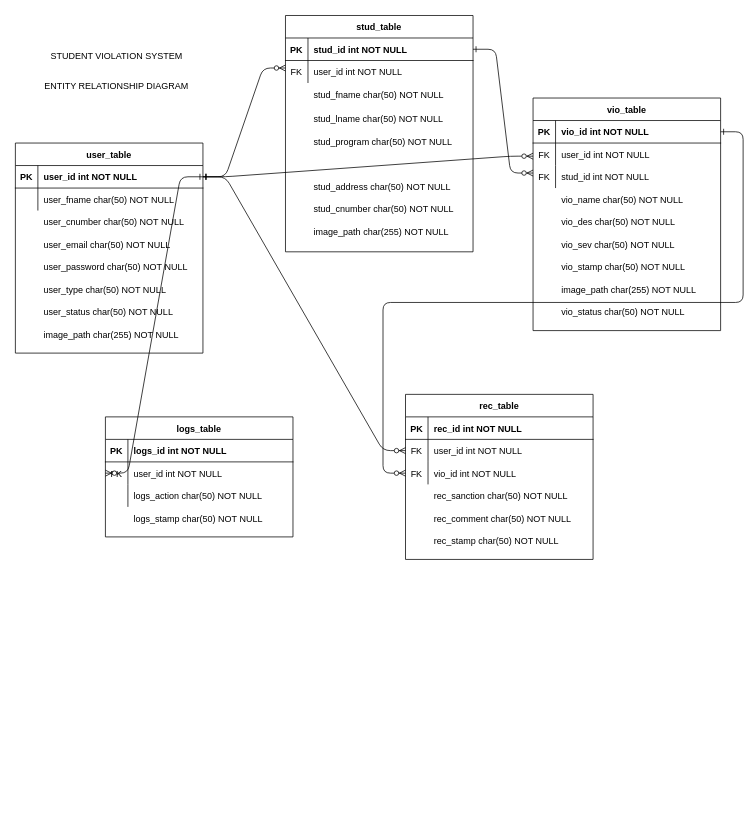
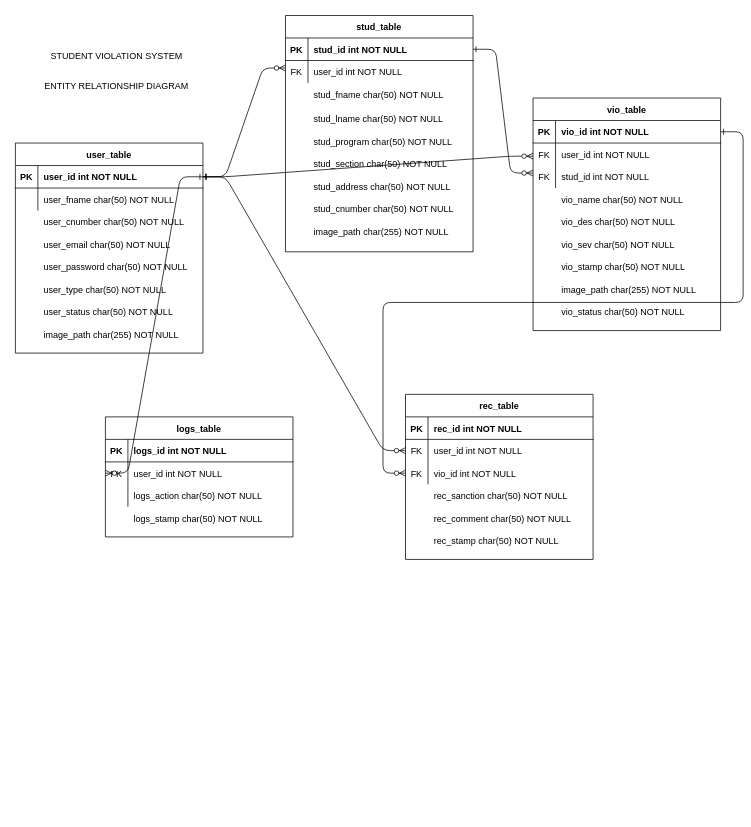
node "stud_section char(50) NOT NULL": added
